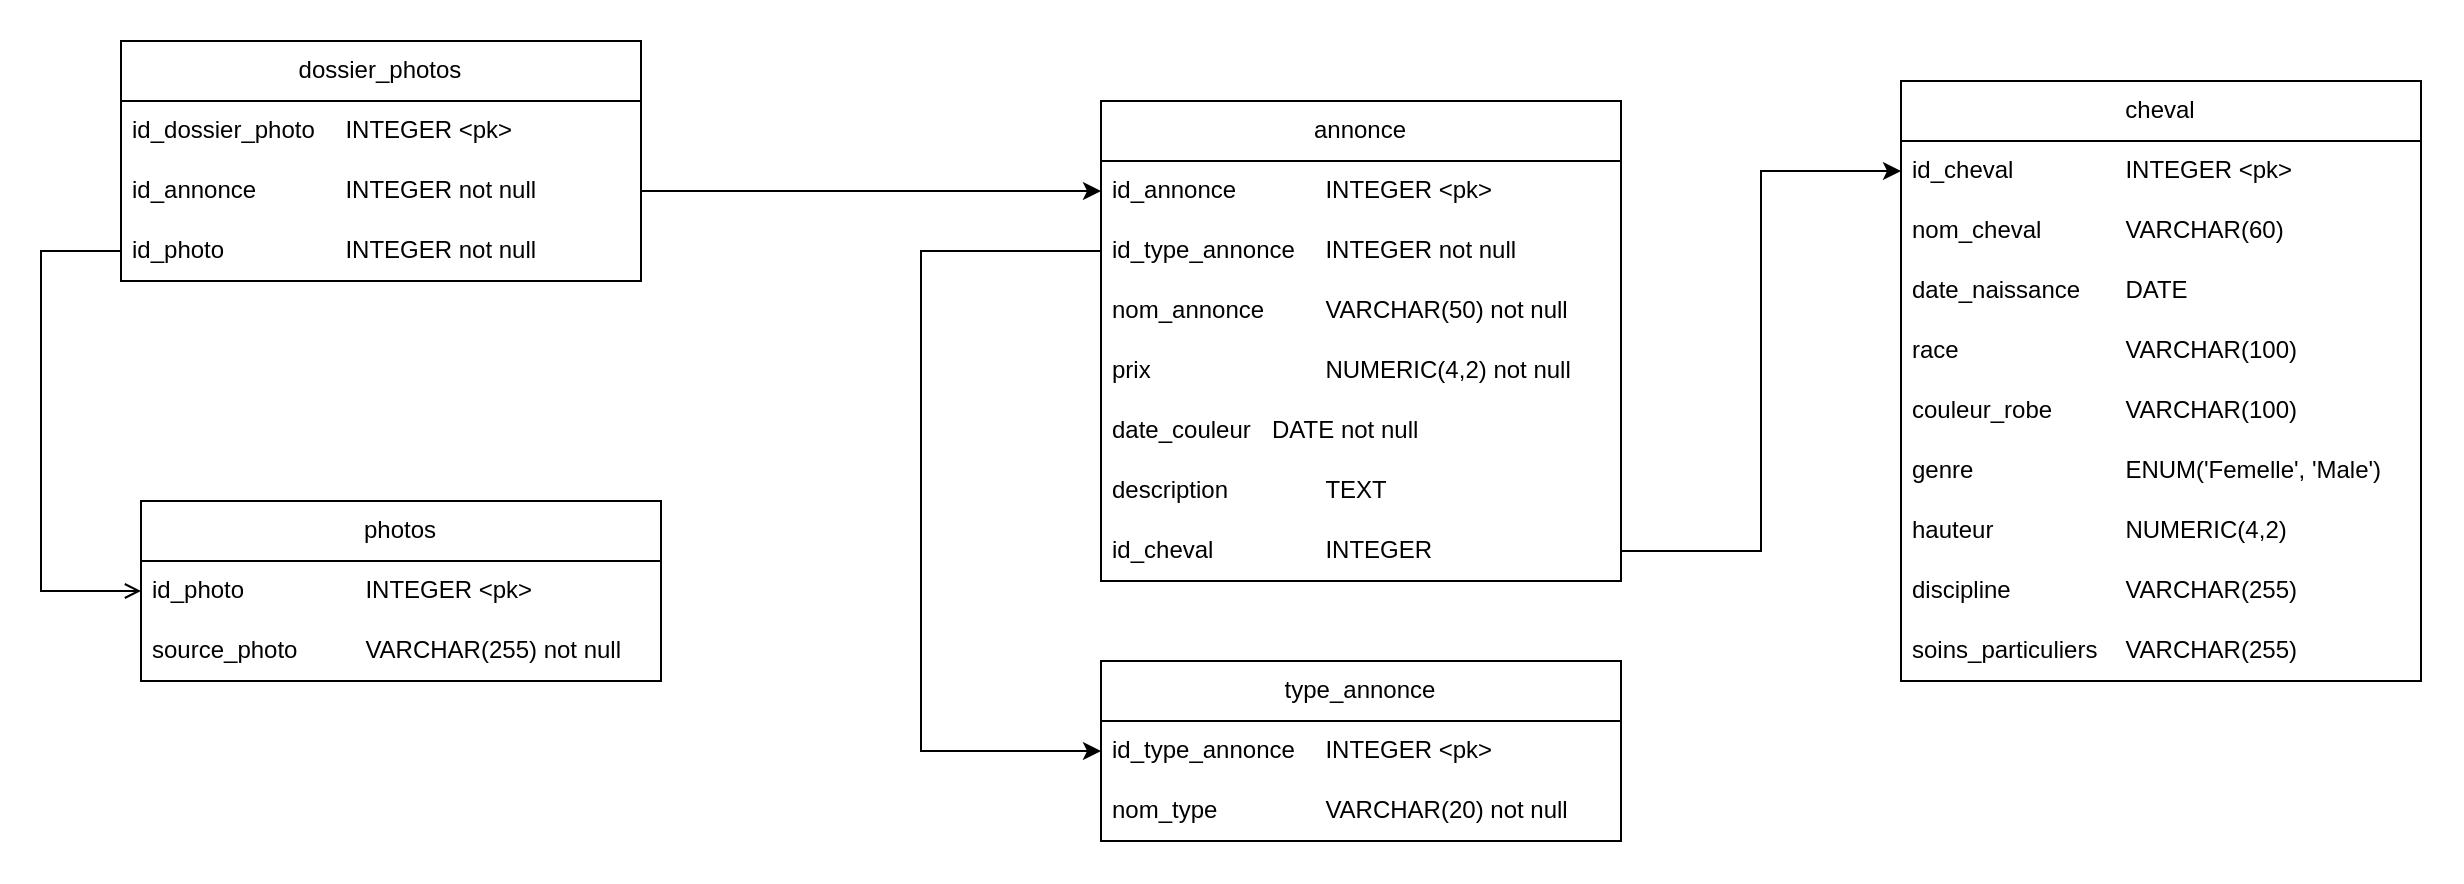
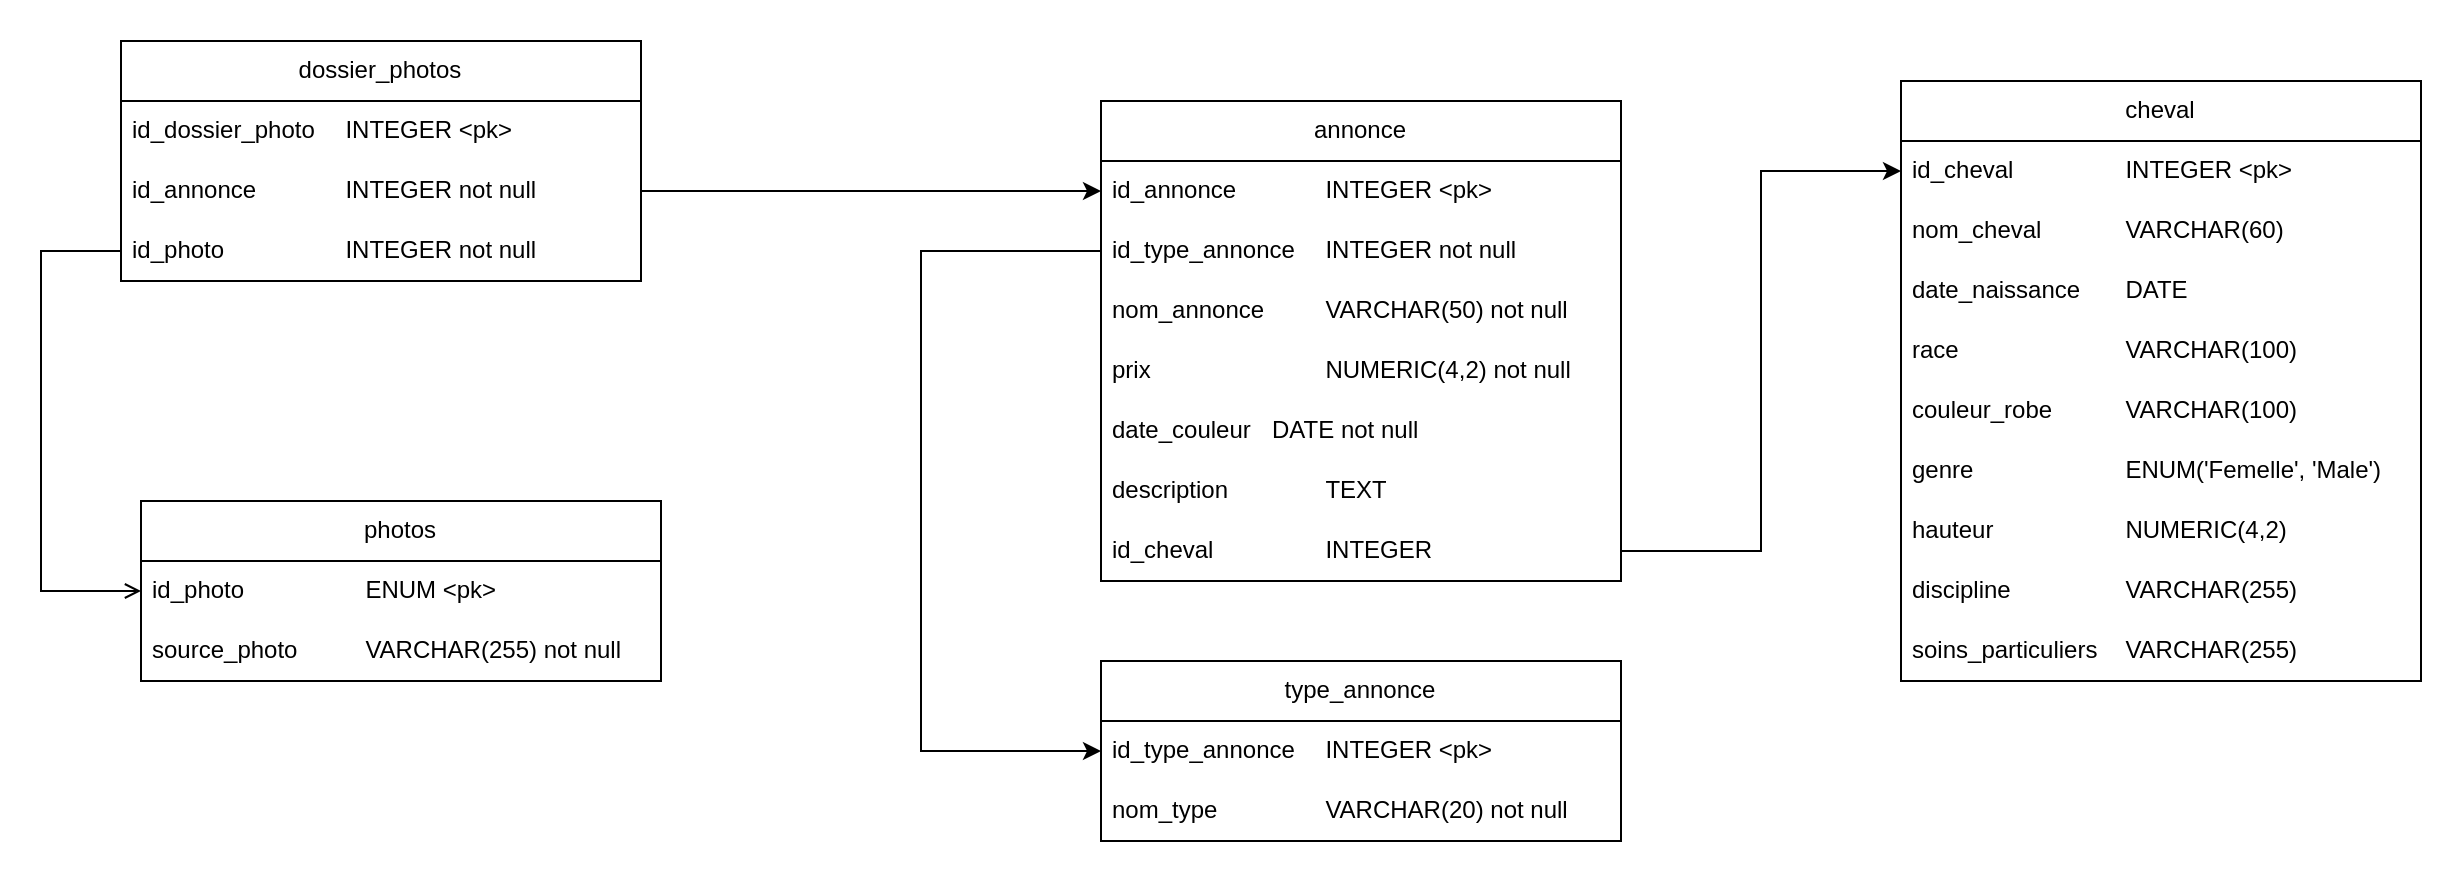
node "id_photo INTEGER <pk>": label "id_photo INTEGER <pk>" -> "id_photo ENUM <pk>"
